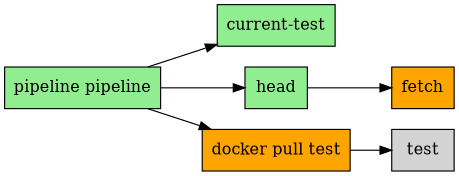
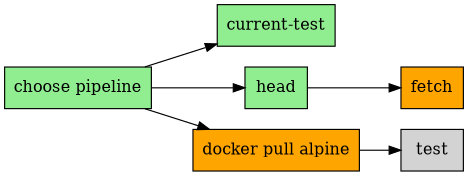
node "pipeline pipeline": label "pipeline pipeline" -> "choose pipeline"
node "docker pull test": label "docker pull test" -> "docker pull alpine"
